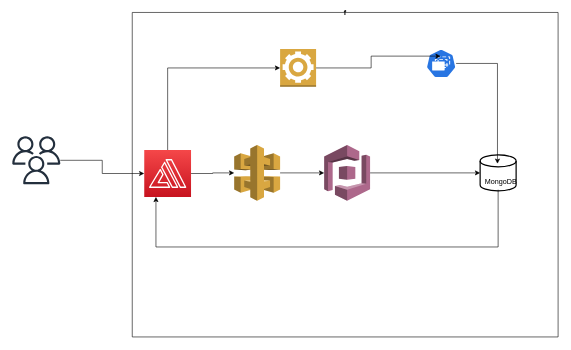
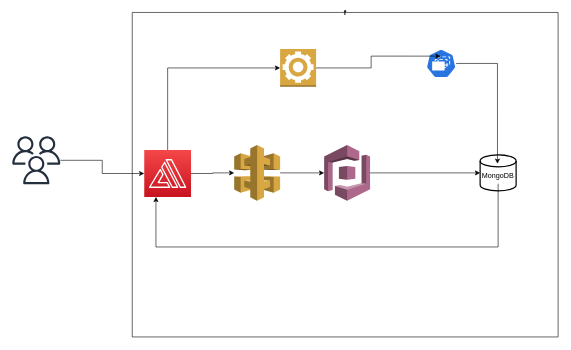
node "MongoDB": moved (501, 182) -> (498, 176)
